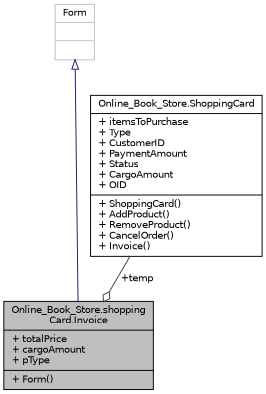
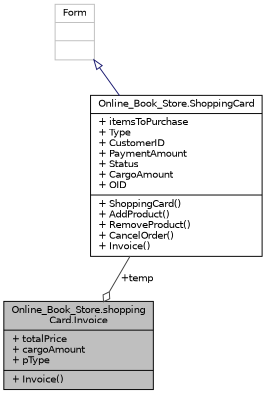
edge "Online_Book_Store.shopping" -> "Form": now "Online_Book_Store.ShoppingCard" -> "Form"
node "Online_Book_Store.shopping": text "+ Form()" -> "+ Invoice()"
